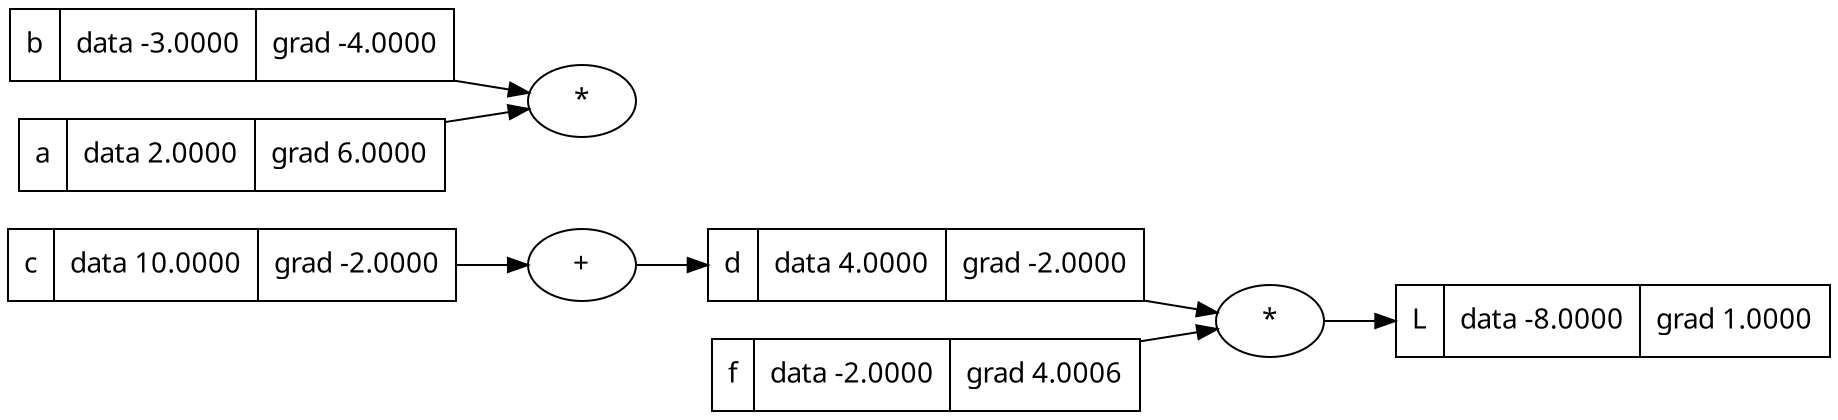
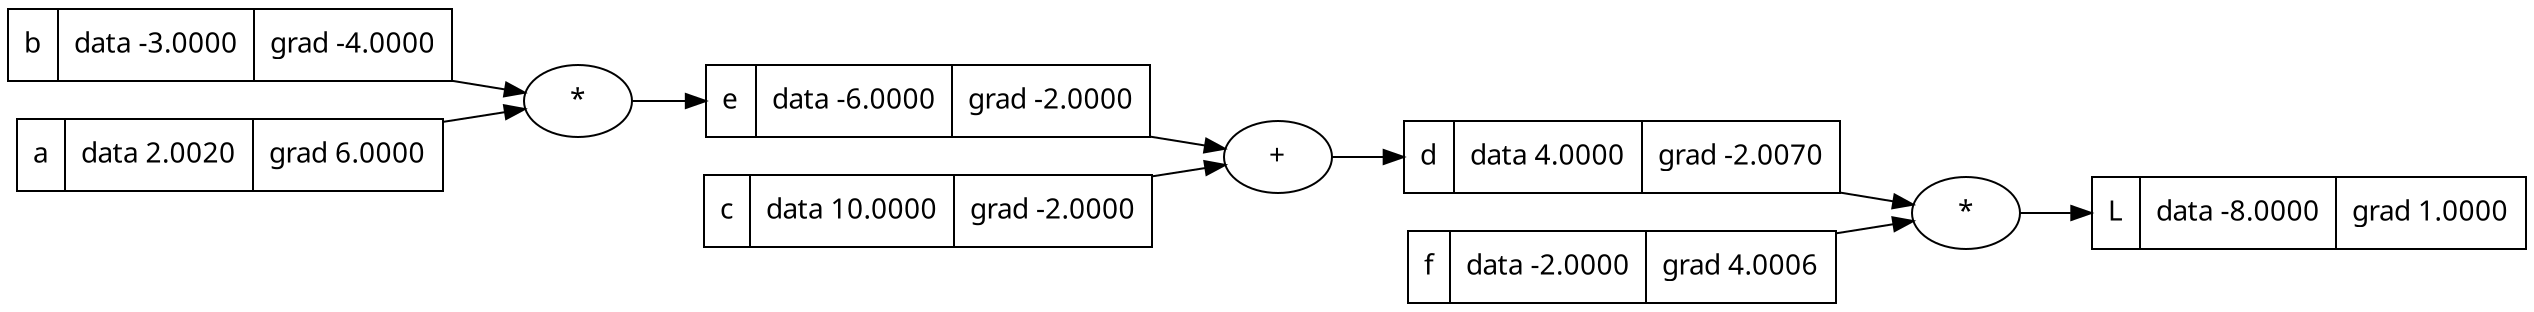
node "e": added
node "a": text "data 2.0000" -> "data 2.0020"
node "d": text "grad -2.0000" -> "grad -2.0070"
